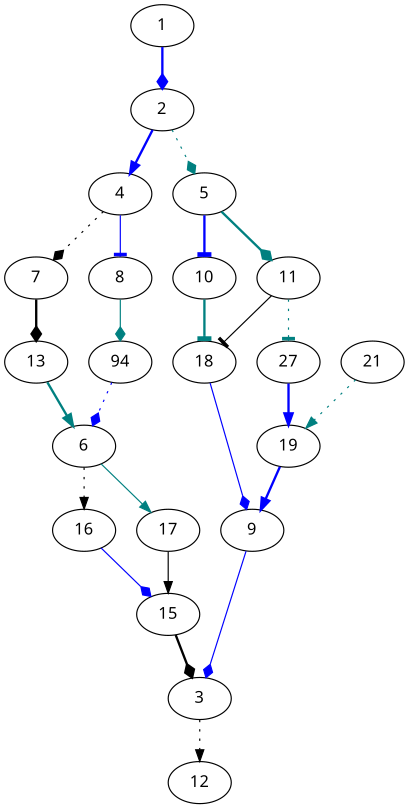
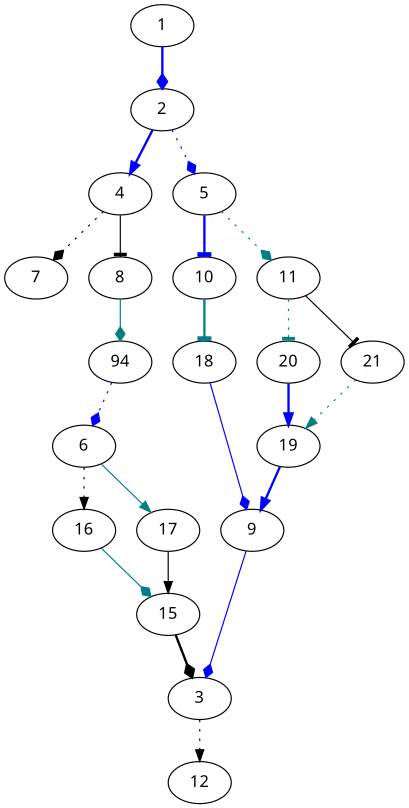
edge "2" -> "5": color teal -> blue
edge "5" -> "11": style bold -> dotted
edge "4" -> "8": color blue -> black
edge "11" -> "18": now "11" -> "21"
node "13": removed
node "27": label "27" -> "20"
edge "16" -> "15": color blue -> teal
